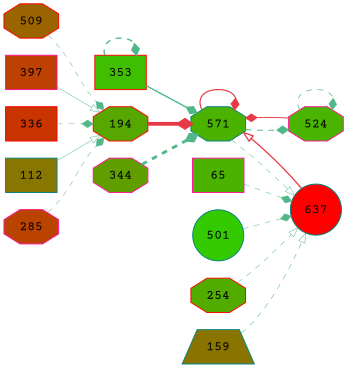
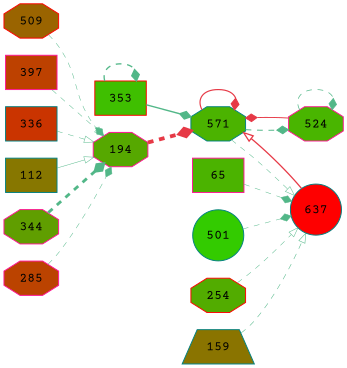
edge "397" -> "194": style solid -> dashed
node "336": color red -> teal
edge "336" -> "194": arrowhead diamond -> onormal
node "194": color red -> deeppink
edge "194" -> "571": style solid -> dashed
edge "344" -> "571": now "344" -> "194"
